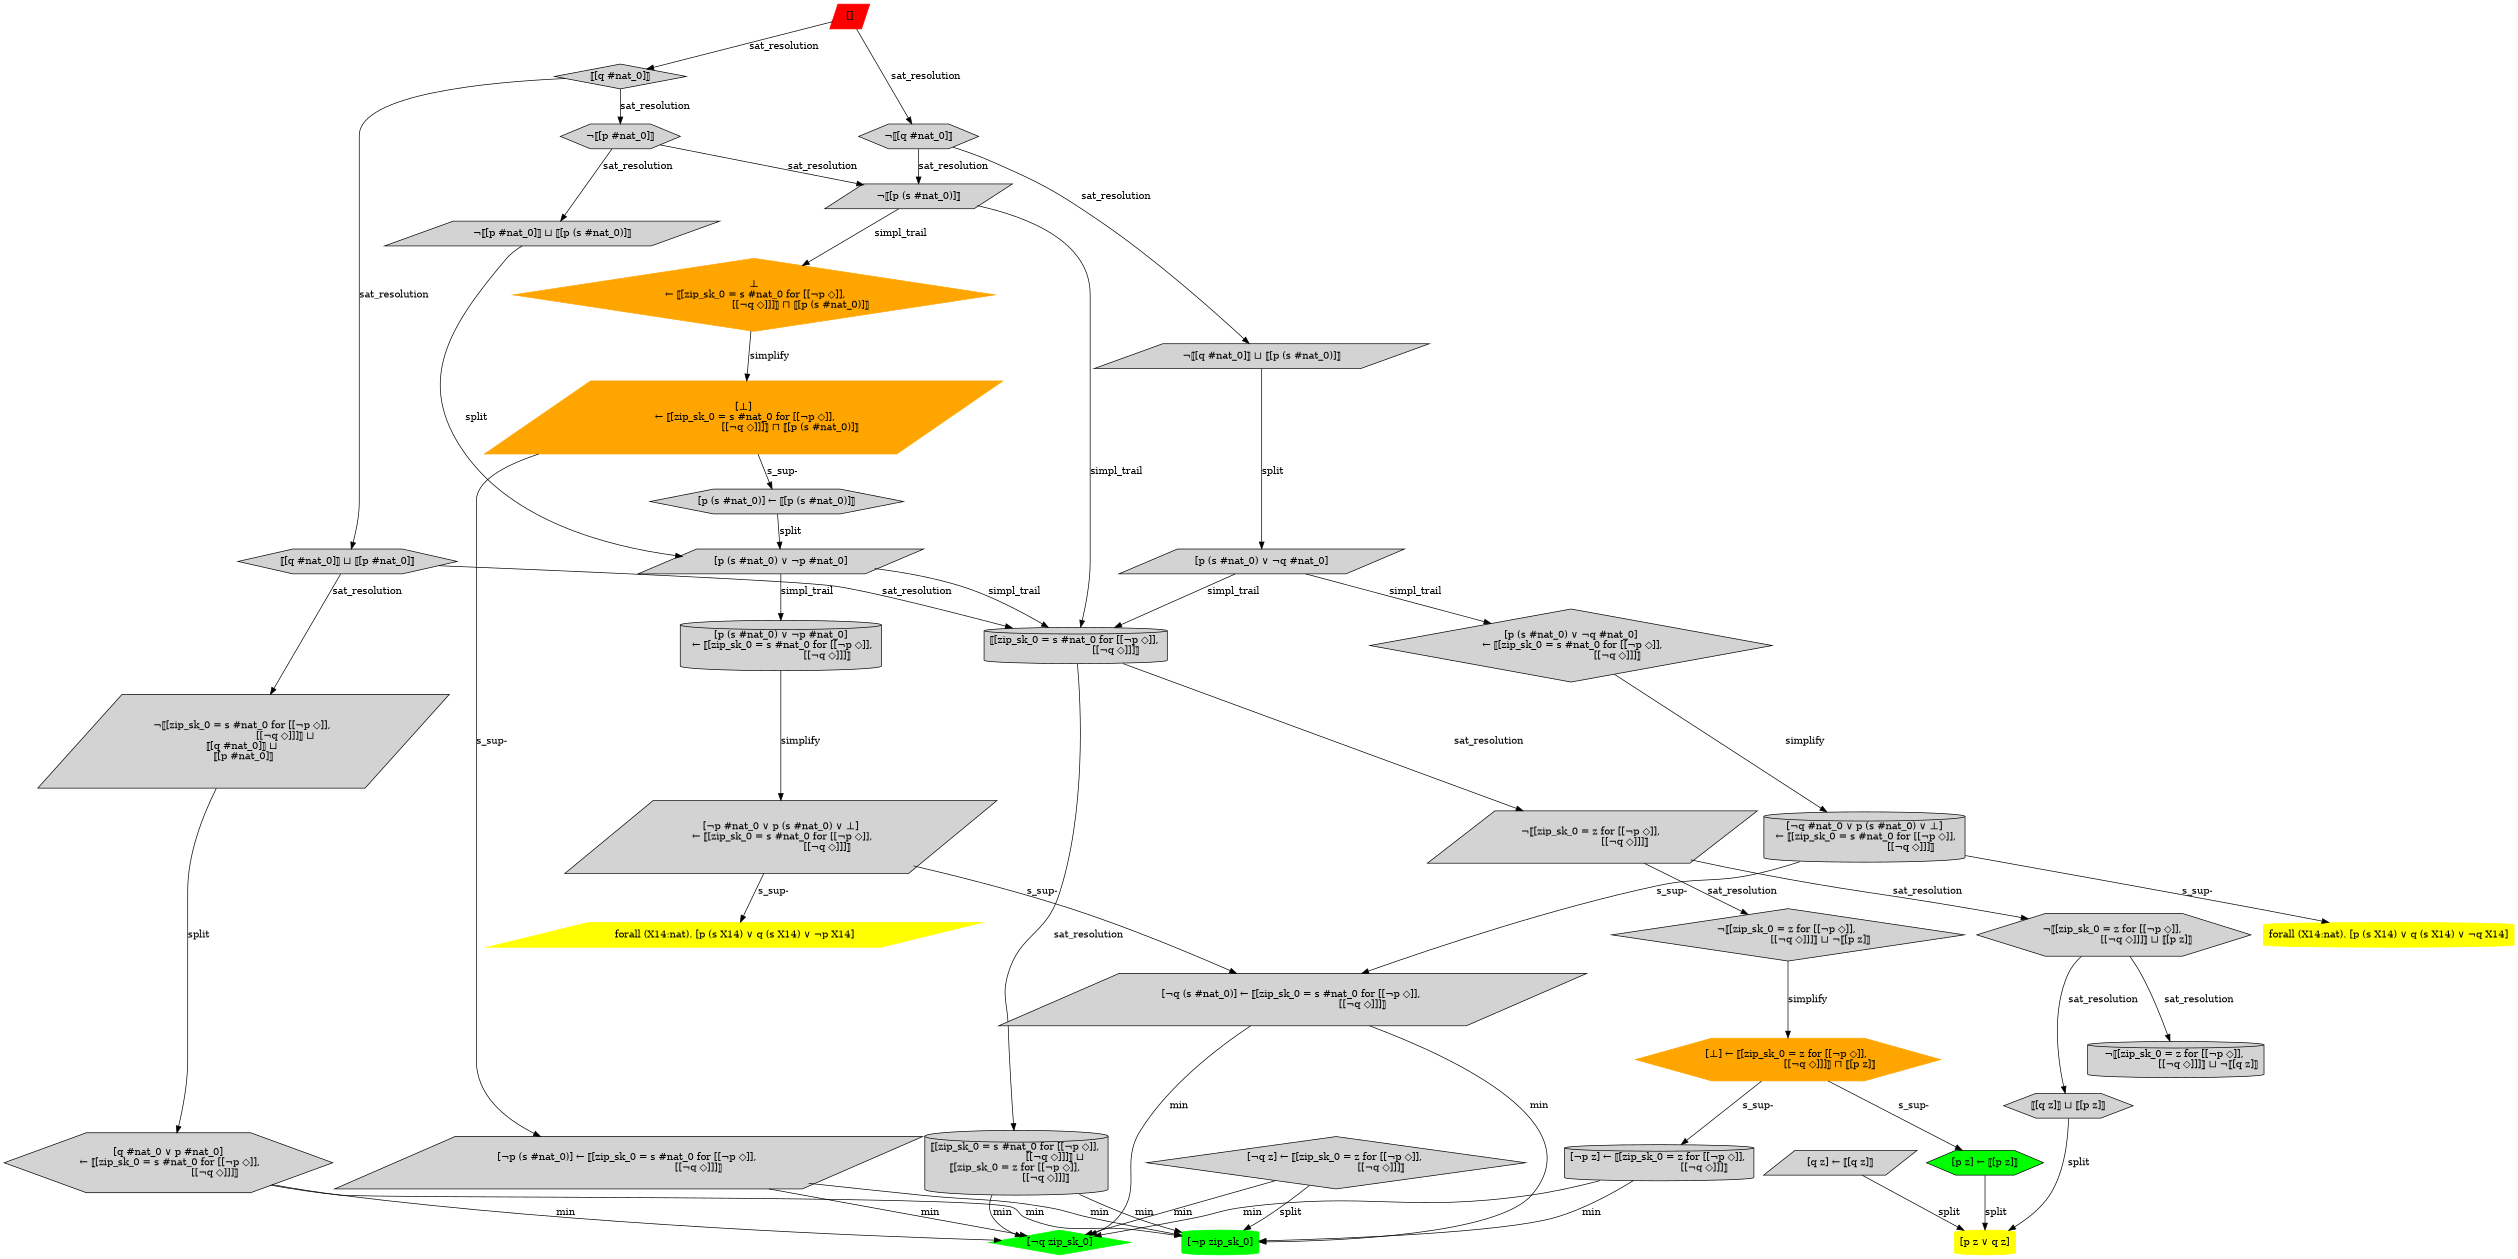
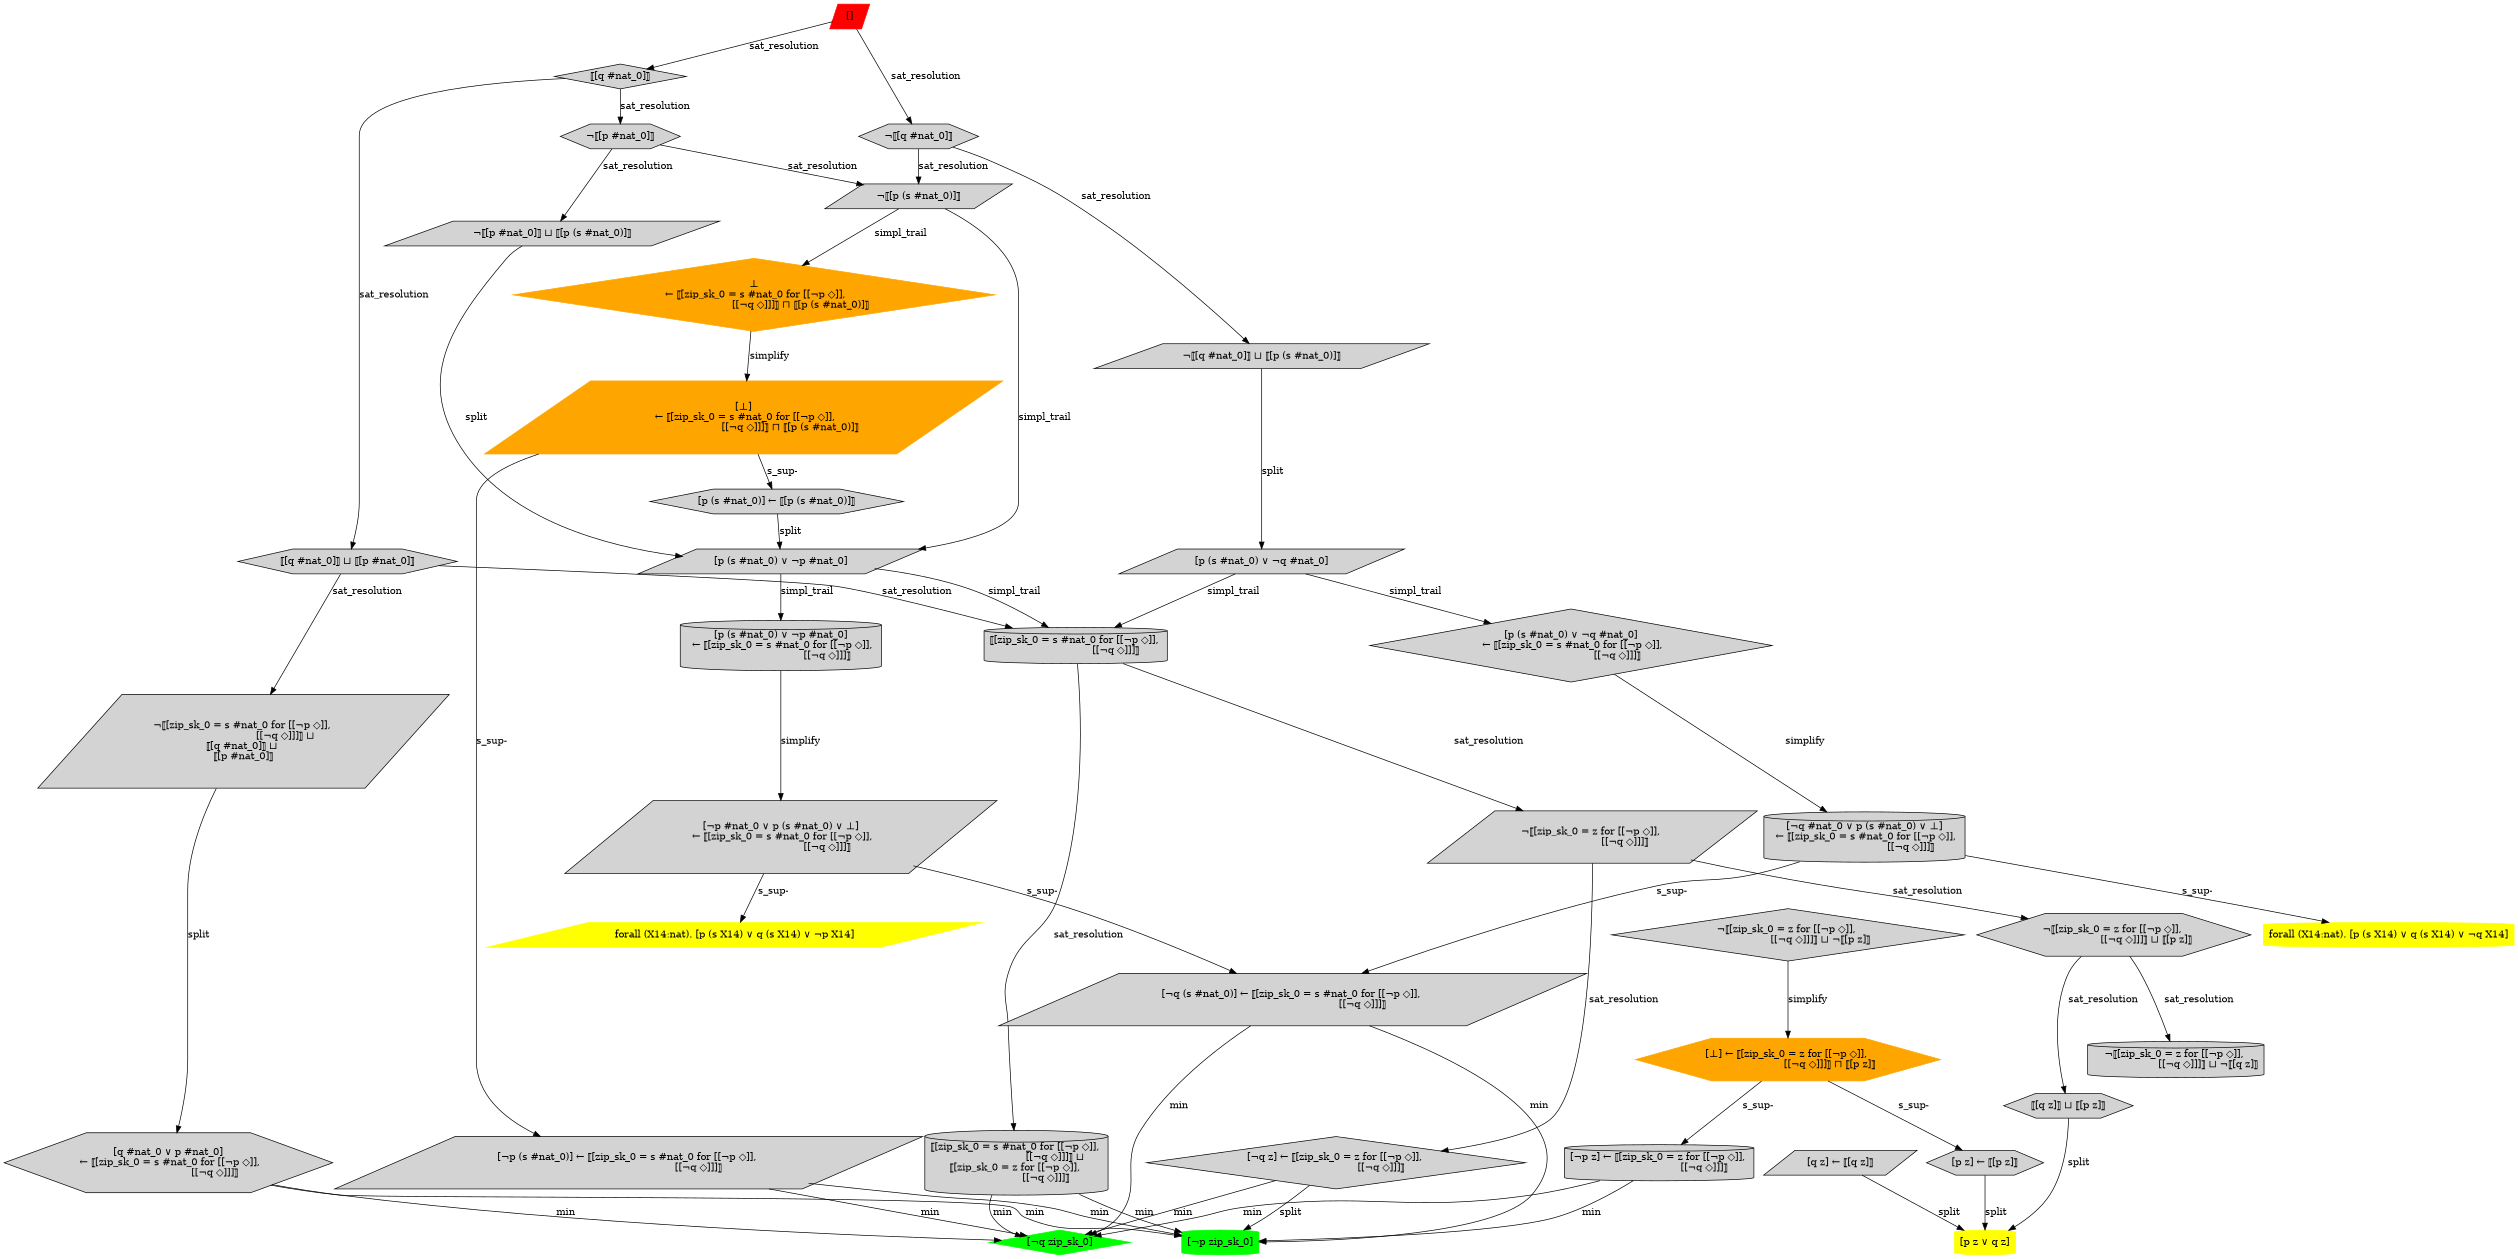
edge "¬⟦[p (s #nat_0)]⟧" -> "⟦[zip_sk_0 = s #nat_0 for [[¬p ◇]], [[¬q ◇]]]⟧": now "¬⟦[p (s #nat_0)]⟧" -> "[p (s #nat_0) ∨ ¬p #nat_0]"
edge "¬⟦[zip_sk_0 = z for [[¬p ◇]], [[¬q ◇]]]⟧" -> "¬⟦[zip_sk_0 = z for [[¬p ◇]], [[¬q ◇]]]⟧ ⊔ ¬⟦[p z]⟧": now "¬⟦[zip_sk_0 = z for [[¬p ◇]], [[¬q ◇]]]⟧" -> "[¬q z] ← ⟦[zip_sk_0 = z for [[¬p ◇]], [[¬q ◇]]]⟧"
node "[p z] ← ⟦[p z]⟧": fillcolor green -> lightgrey
